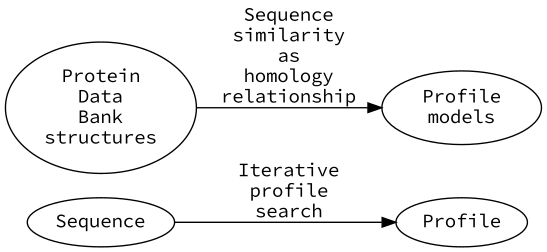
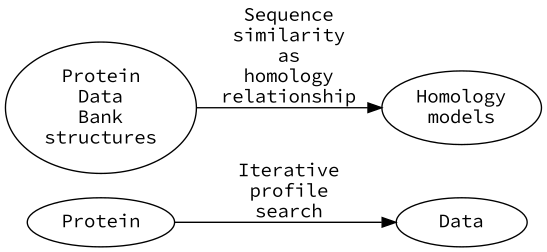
node "Profile models": label "Profile models" -> "Homology models"
node "Sequence": label "Sequence" -> "Protein"
node "Profile": label "Profile" -> "Data"
